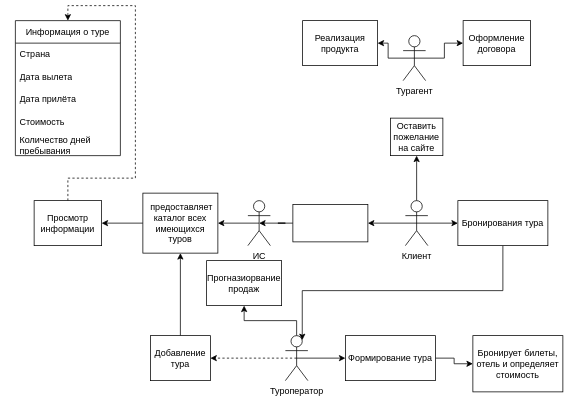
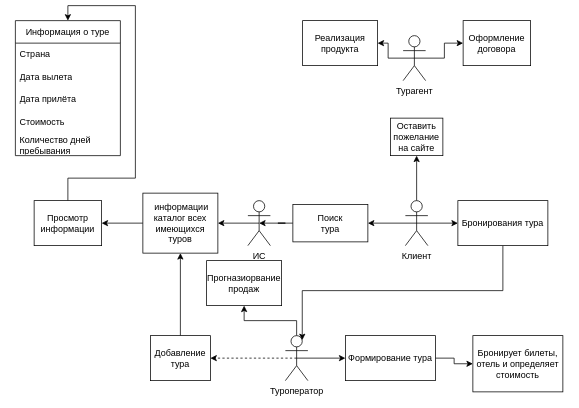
edge "Просмотр информации" -> "Информация о туре": style dashed -> solid
node "предоставляет каталог всех имеющихся туров": label "предоставляет каталог всех имеющихся туров" -> "информации каталог всех имеющихся туров"
node "Поиск тура": added
